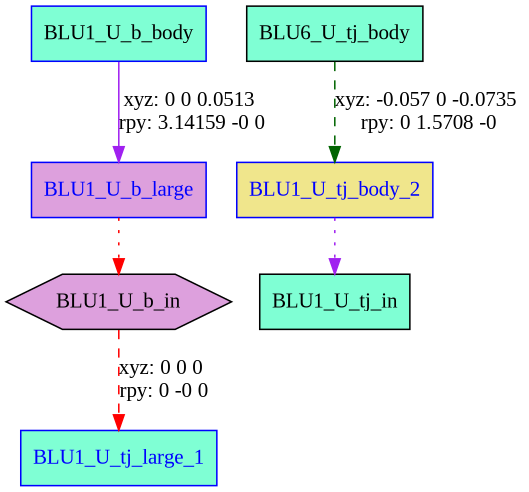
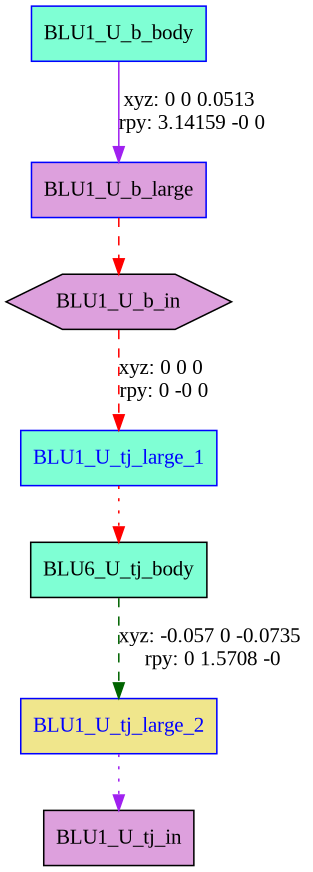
node "BLU1_U_b_large": fontcolor blue -> black
node "BLU1_U_tj_body_2": label "BLU1_U_tj_body_2" -> "BLU1_U_tj_large_2"
edge "BLU1_U_b_large" -> "BLU1_U_b_in": style dotted -> dashed
node "BLU1_U_tj_in": fillcolor aquamarine -> plum
edge "BLU1_U_tj_large_1" -> "BLU6_U_tj_body": added
